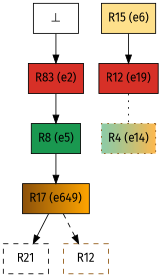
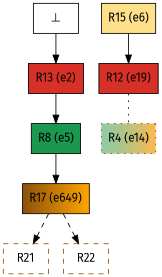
node "R83 (e2)": label "R83 (e2)" -> "R13 (e2)"
edge "R17 (e649)" -> "R21": style solid -> dashed
node "R21": color black -> #8c510a
node "R12": label "R12" -> "R22"
